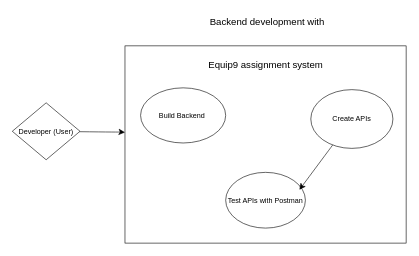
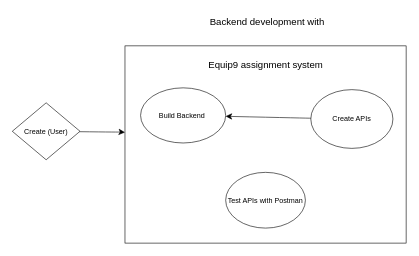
node "Developer (User)": label "Developer (User)" -> "Create (User)"
edge "Create APIs" -> "Test APIs with Postman": now "Create APIs" -> "Build Backend"
